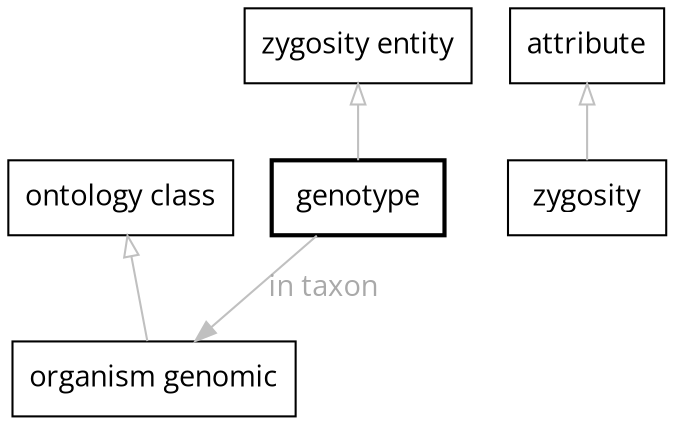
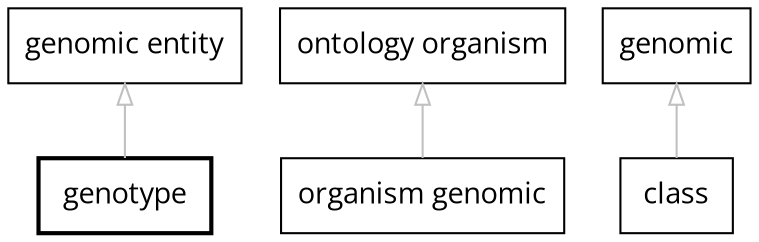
node "zygosity entity": label "zygosity entity" -> "genomic entity"
node "attribute": label "attribute" -> "genomic"
node "ontology class": label "ontology class" -> "ontology organism"
node "zygosity": label "zygosity" -> "class"
edge "genotype" -> "organism genomic": removed, label "in taxon"
